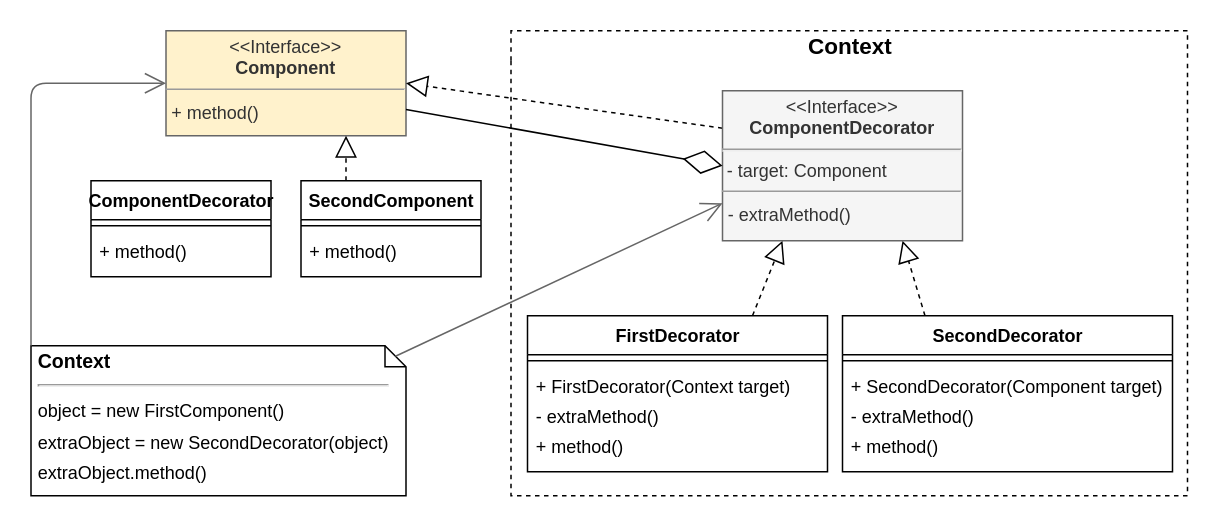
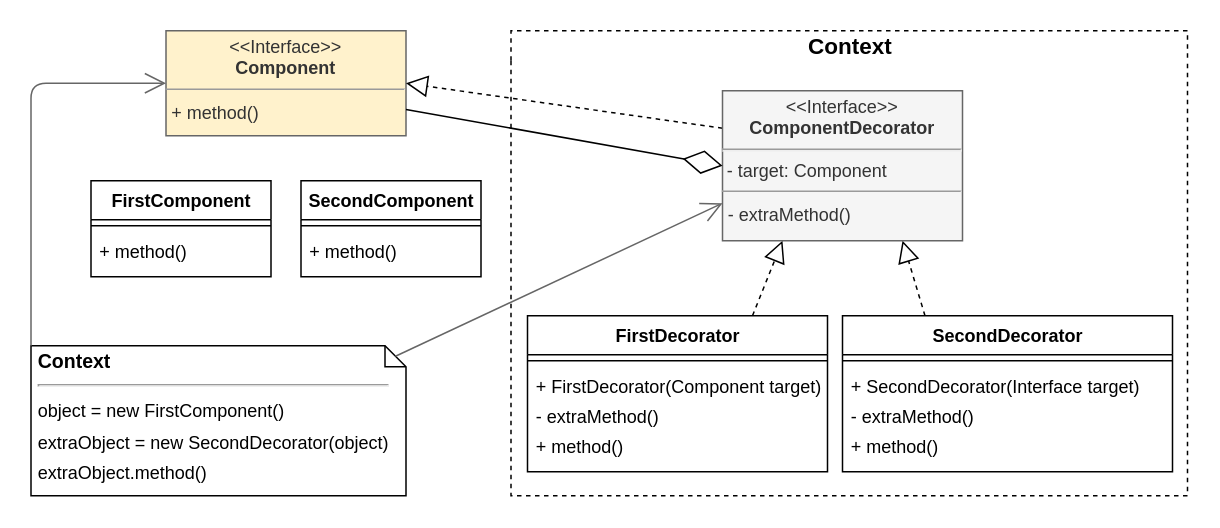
edge "SecondComponent" -> "<<Interface>> Component + method()": removed
node "ComponentDecorator": label "ComponentDecorator" -> "FirstComponent"
node "+ FirstDecorator(Context target)": label "+ FirstDecorator(Context target)" -> "+ FirstDecorator(Component target)"
node "+ SecondDecorator(Component target)": label "+ SecondDecorator(Component target)" -> "+ SecondDecorator(Interface target)"
